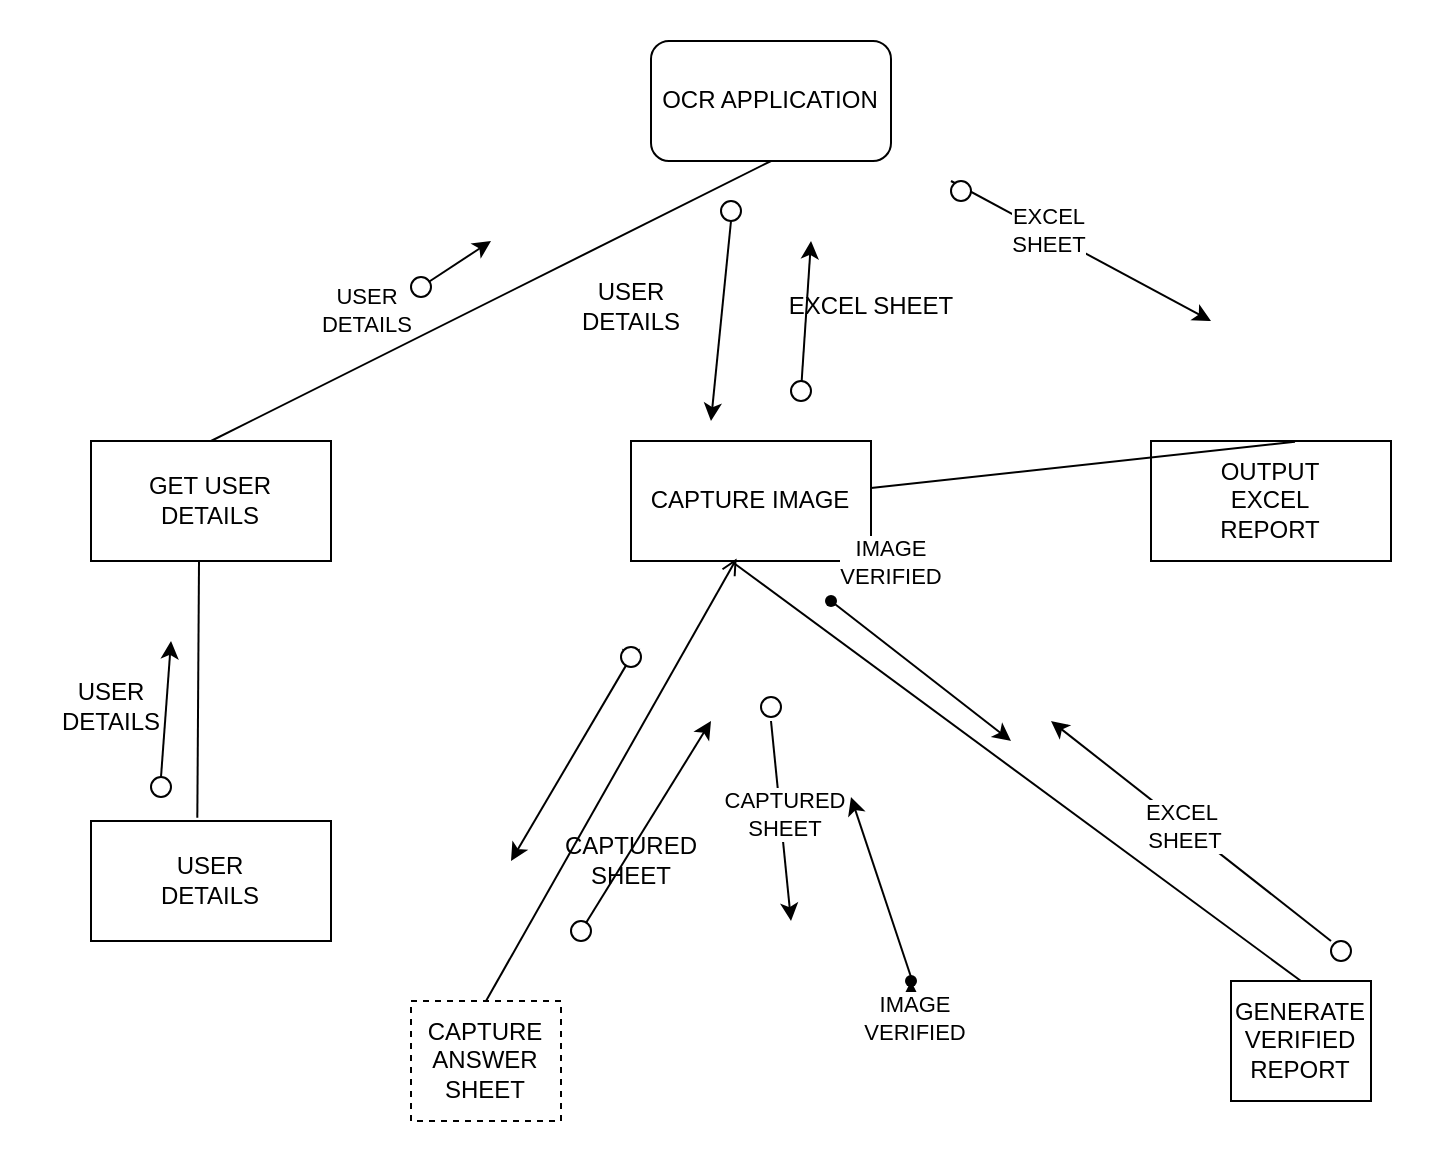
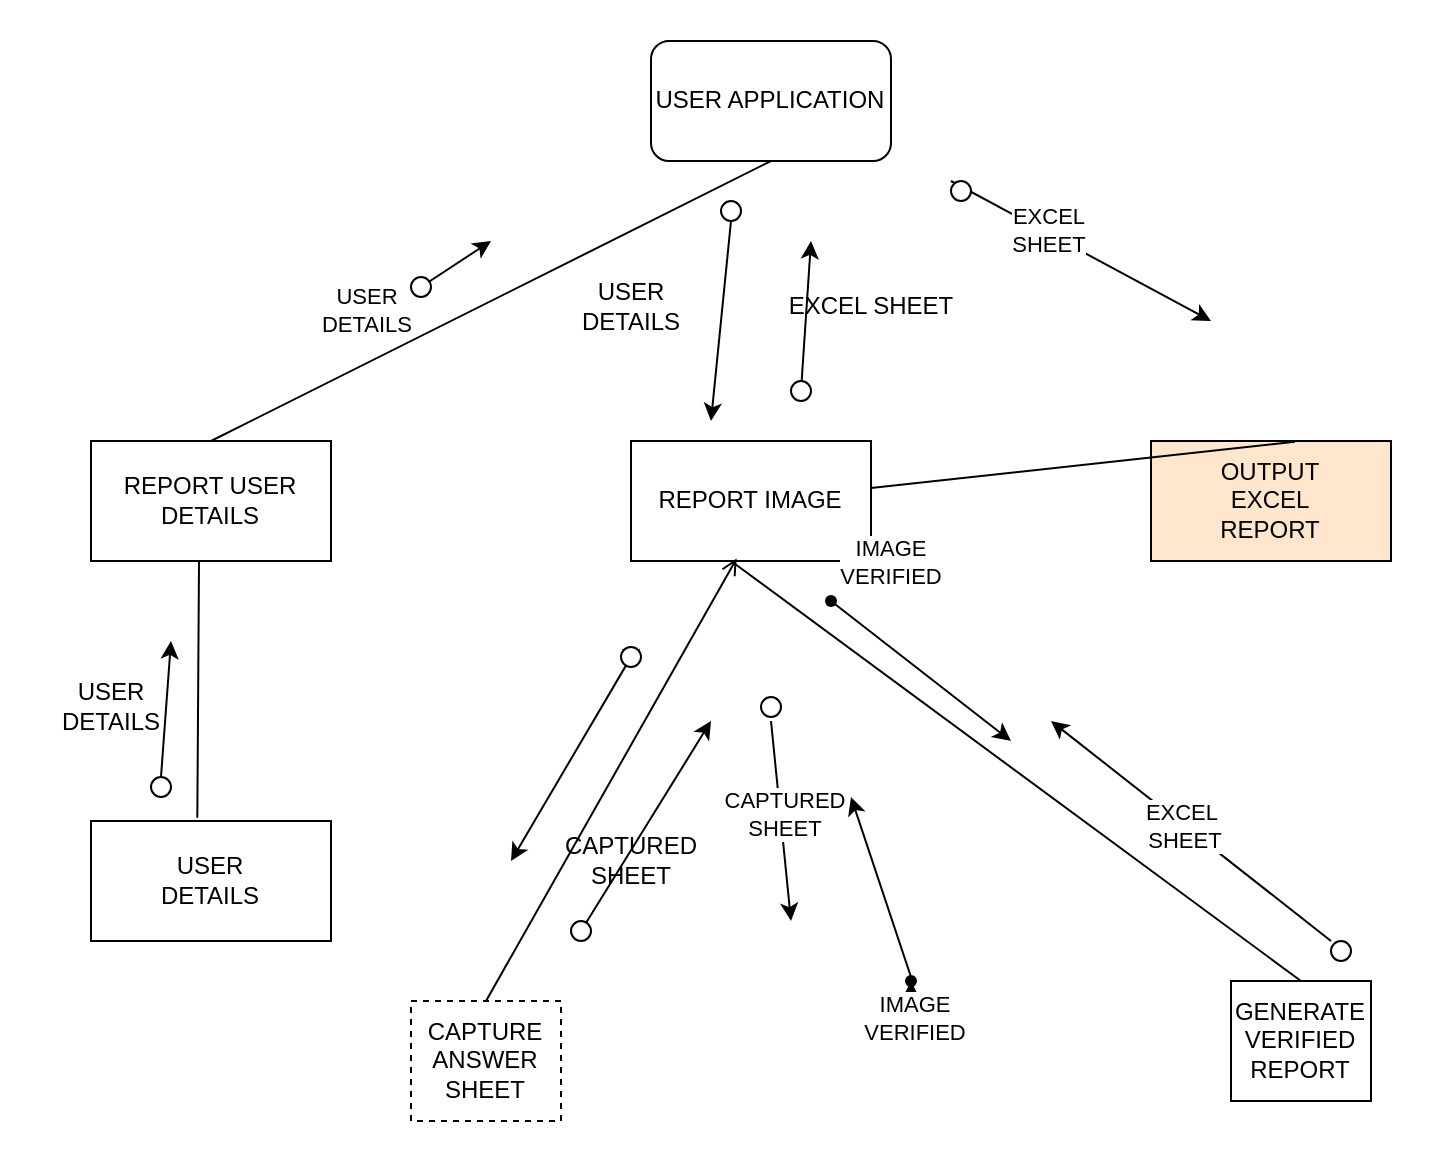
node "OCR APPLICATION": label "OCR APPLICATION" -> "USER APPLICATION"
node "GET USER DETAILS": label "GET USER DETAILS" -> "REPORT USER DETAILS"
node "CAPTURE IMAGE": label "CAPTURE IMAGE" -> "REPORT IMAGE"
node "OUTPUT EXCEL REPORT": fillcolor #ffffff -> #ffe6cc
